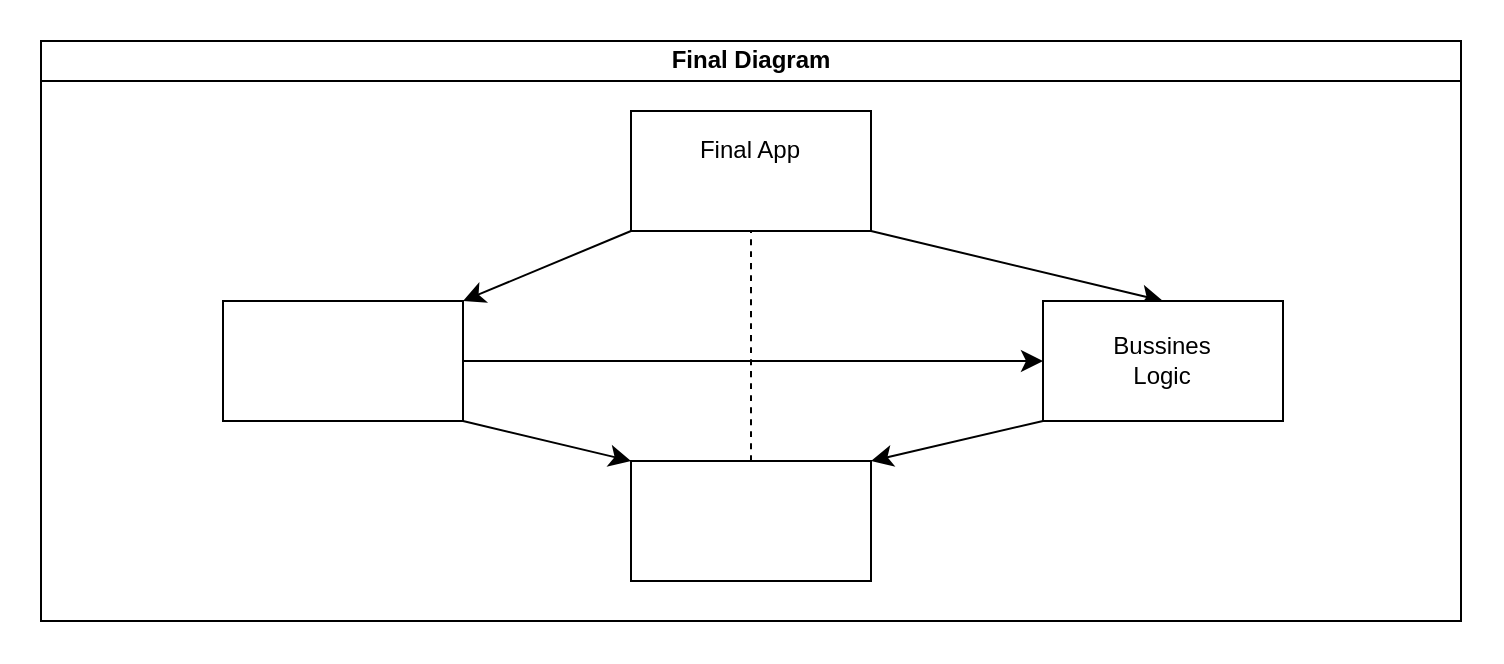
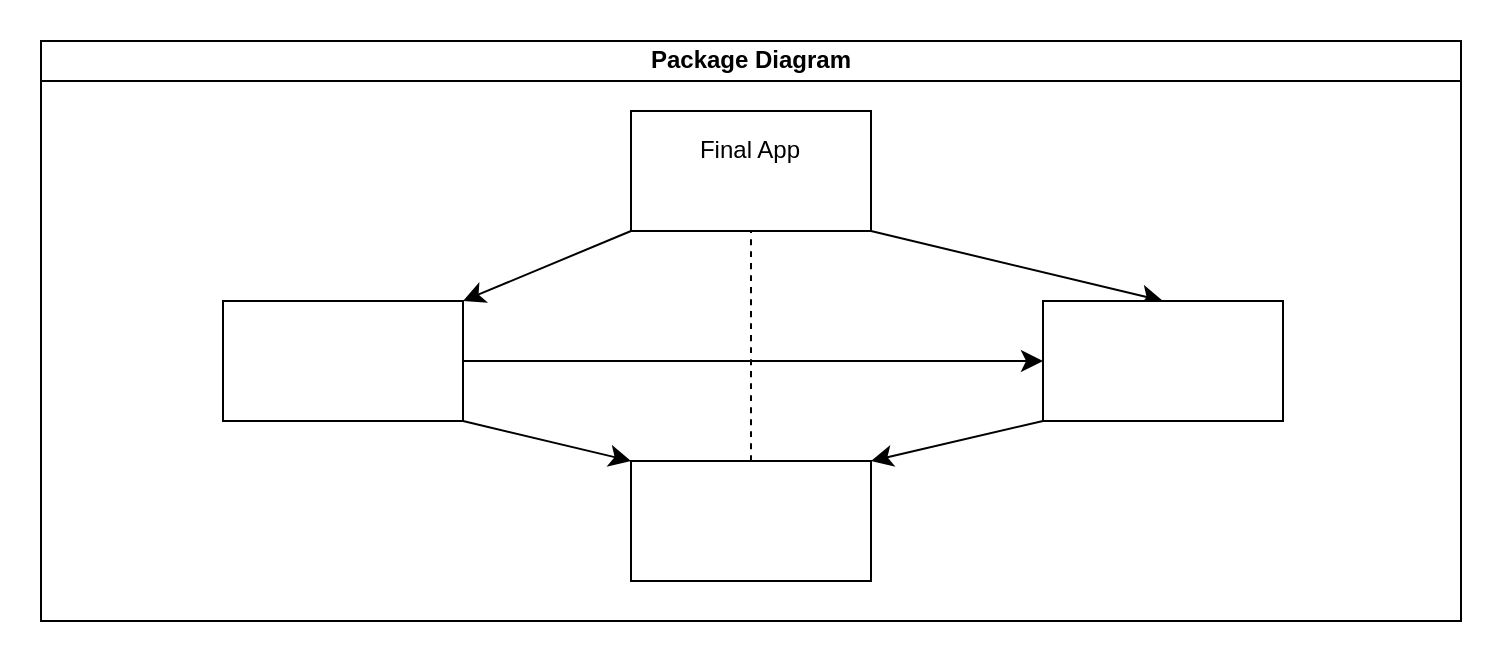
node "Final Diagram": label "Final Diagram" -> "Package Diagram"
node "Bussines Logic": removed
